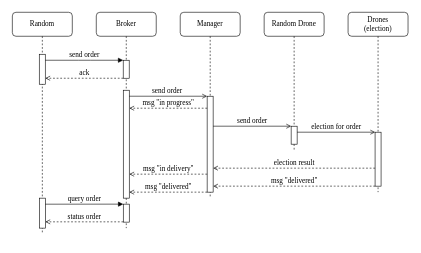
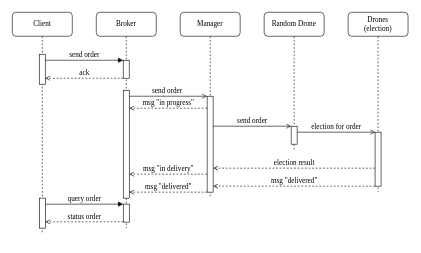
node "Random": label "Random" -> "Client"
